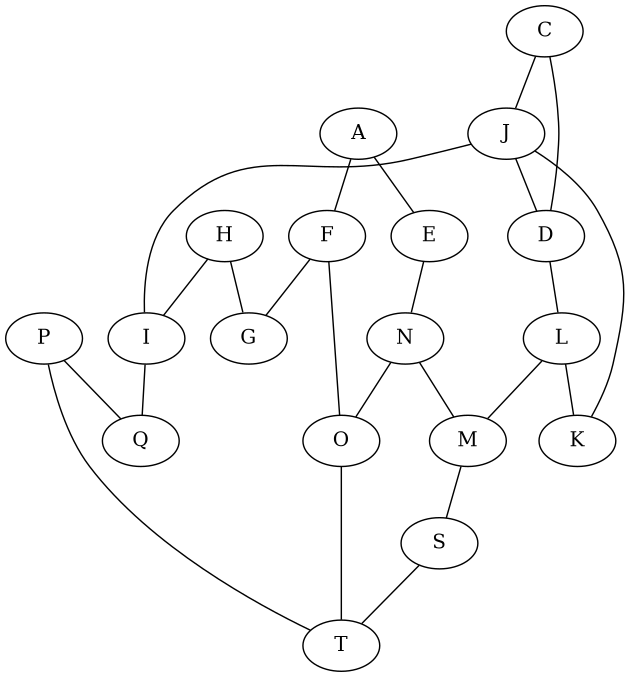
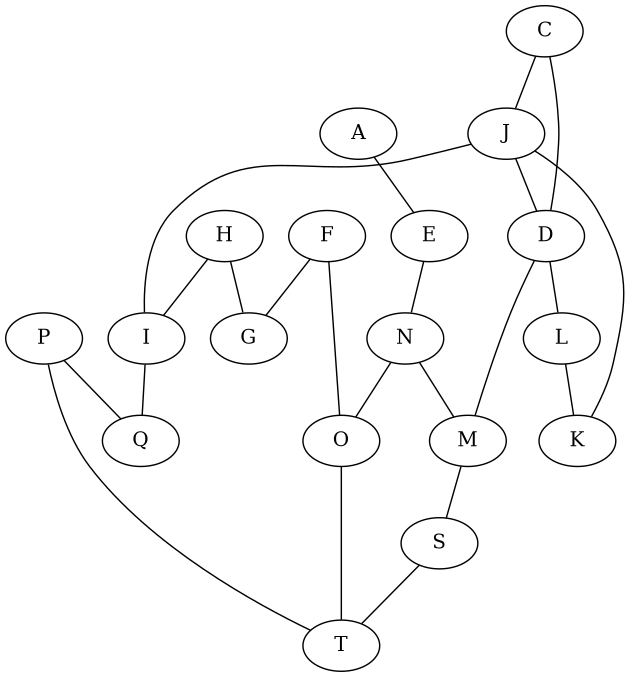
edge "A" -- "F": removed
edge "L" -- "M": now "D" -- "M"
